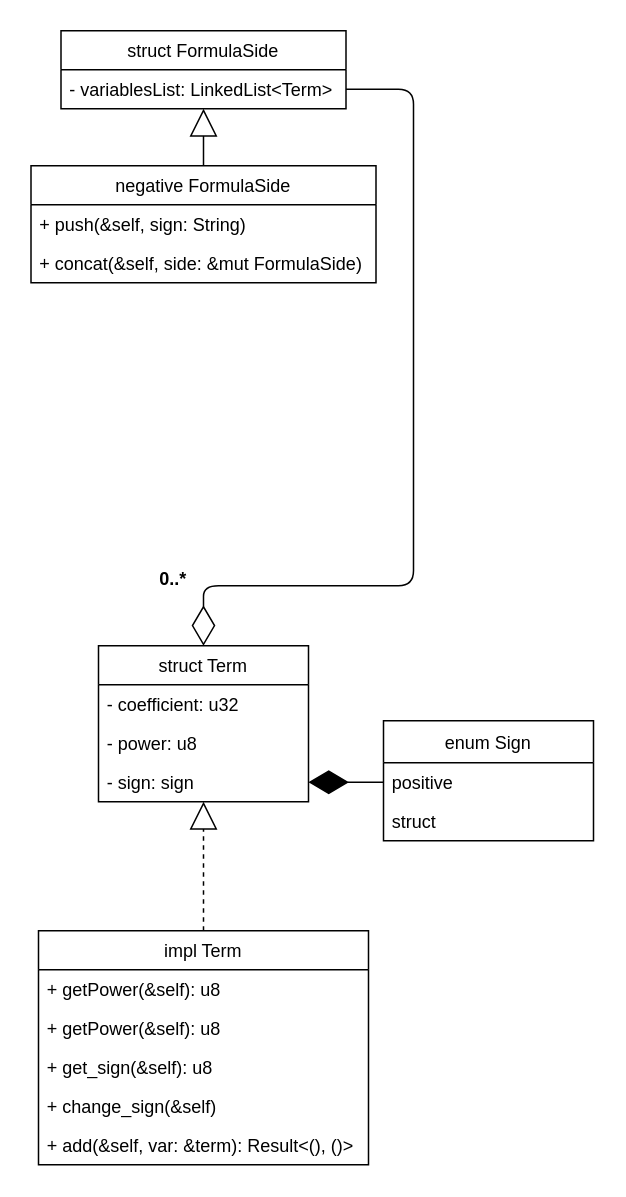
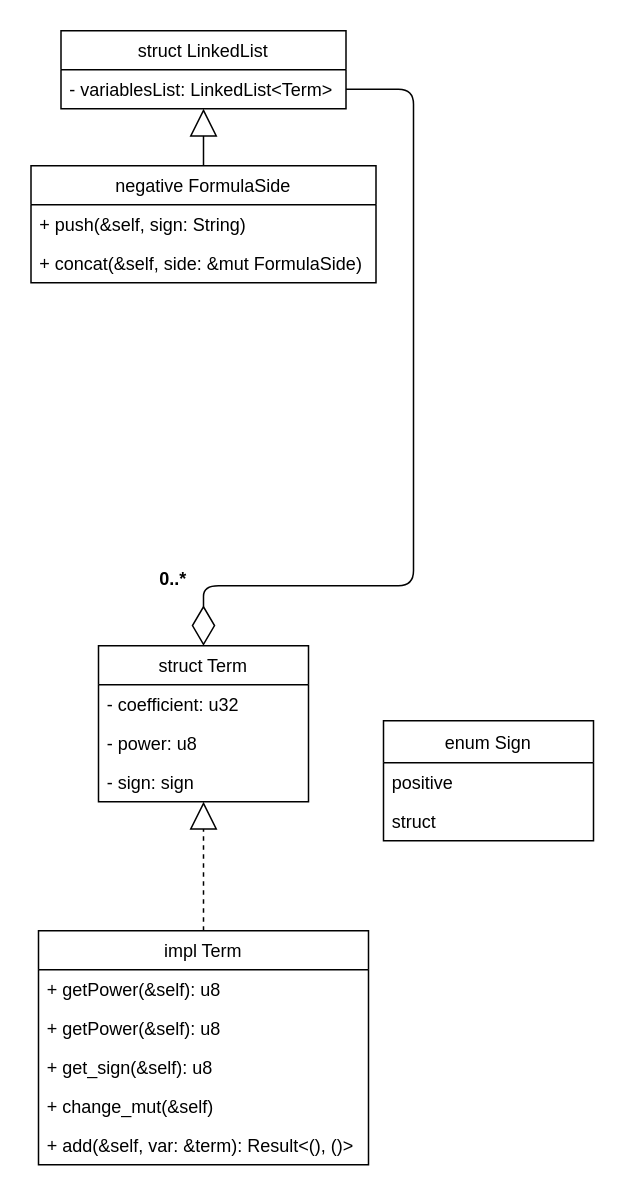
node "struct FormulaSide": label "struct FormulaSide" -> "struct LinkedList"
edge "positive" -> "- sign: sign": removed
node "+ change_sign(&self)": label "+ change_sign(&self)" -> "+ change_mut(&self)"
